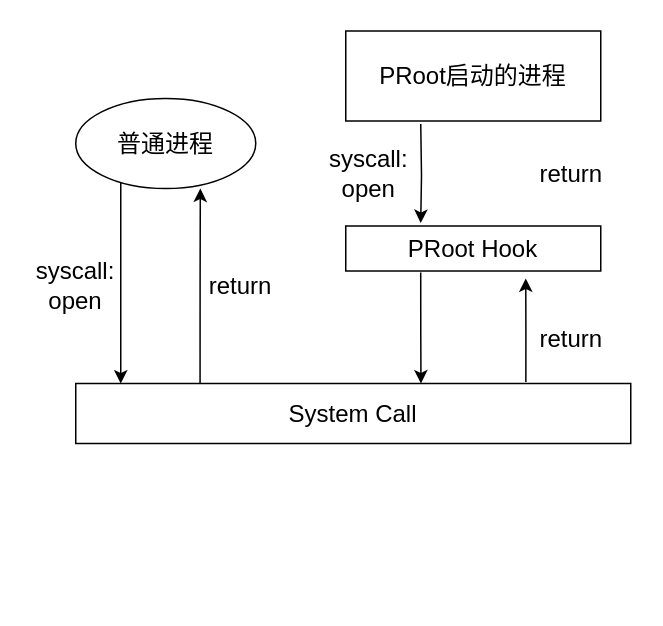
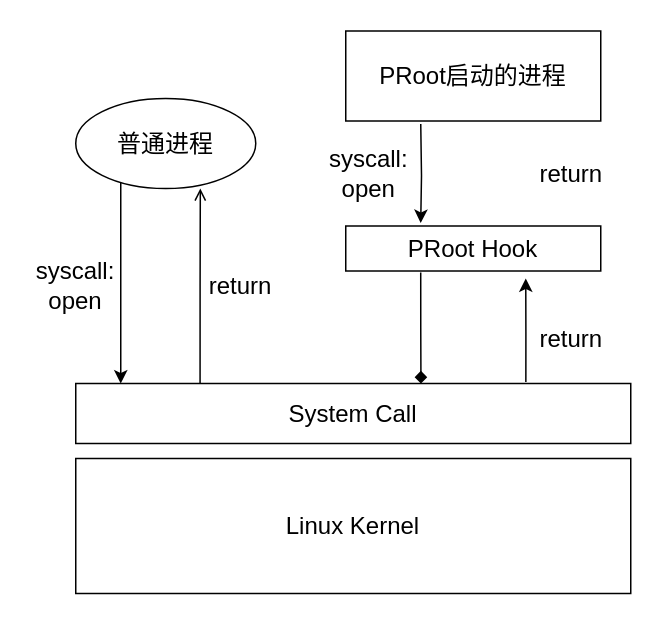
edge "System Call" -> "普通进程": arrowhead classic -> open
edge "PRoot Hook" -> "System Call": arrowhead classic -> diamond
node "Linux Kernel": added
